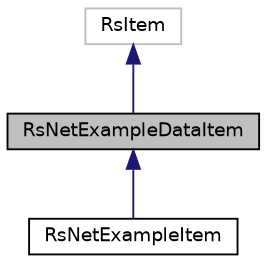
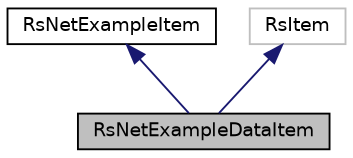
edge "RsNetExampleItem" -> "RsNetExampleDataItem": reversed
